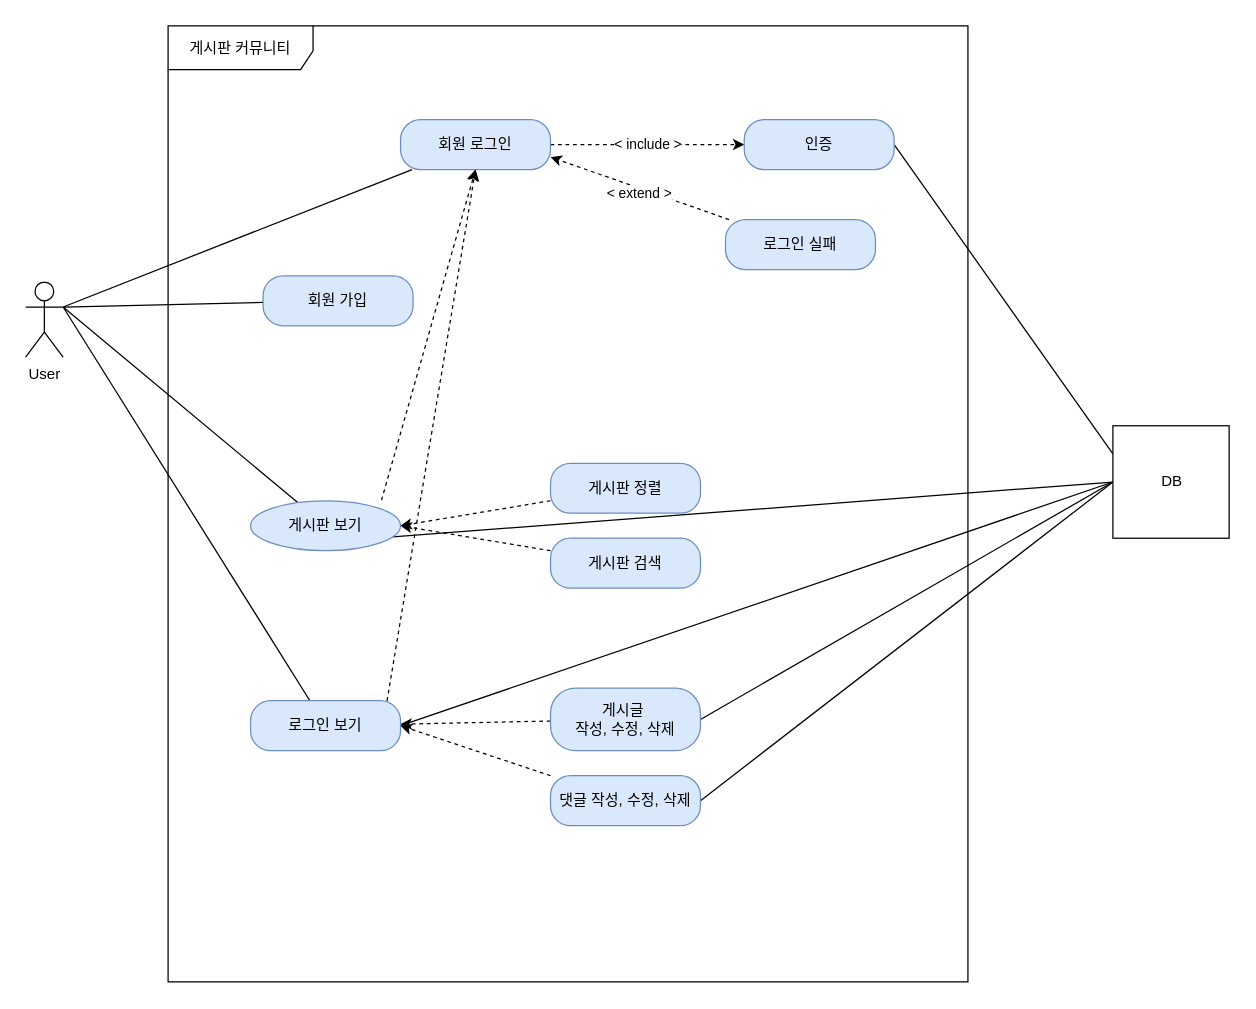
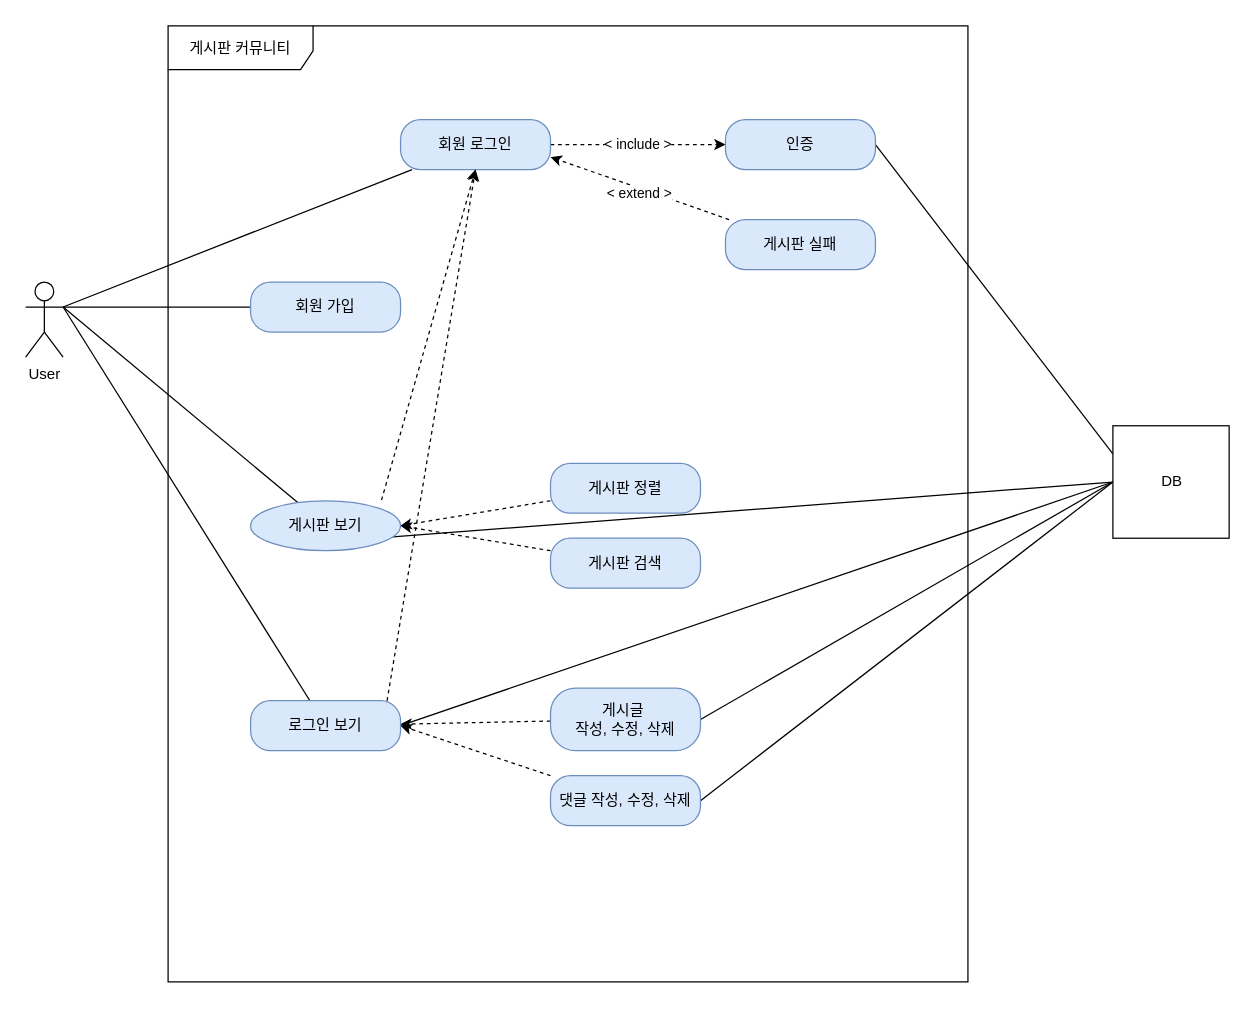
node "인증": moved (819, 144) -> (801, 144)
node "로그인 실패": label "로그인 실패" -> "게시판 실패"
node "회원 가입": moved (338, 301) -> (326, 307)
